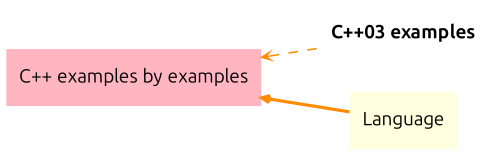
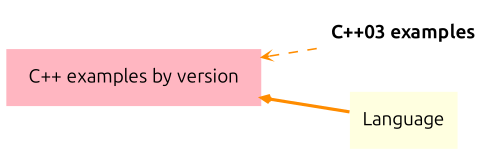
node "C++ examples by examples": label "C++ examples by examples" -> "C++ examples by version"
